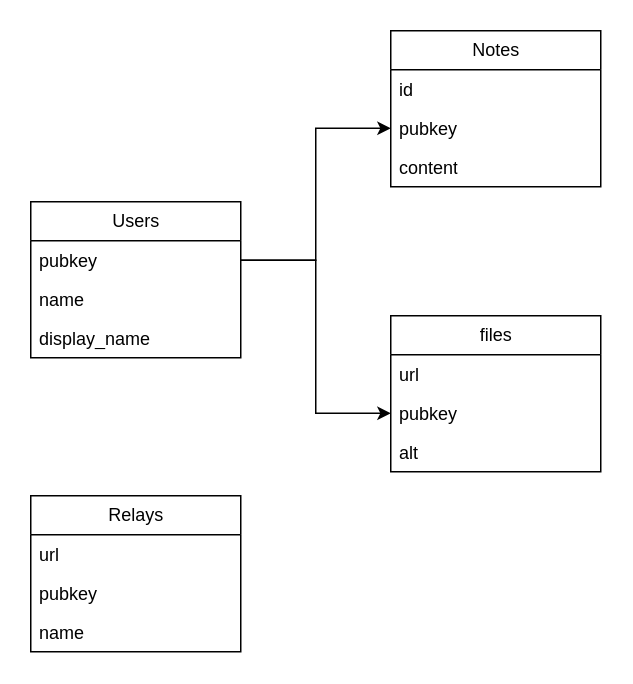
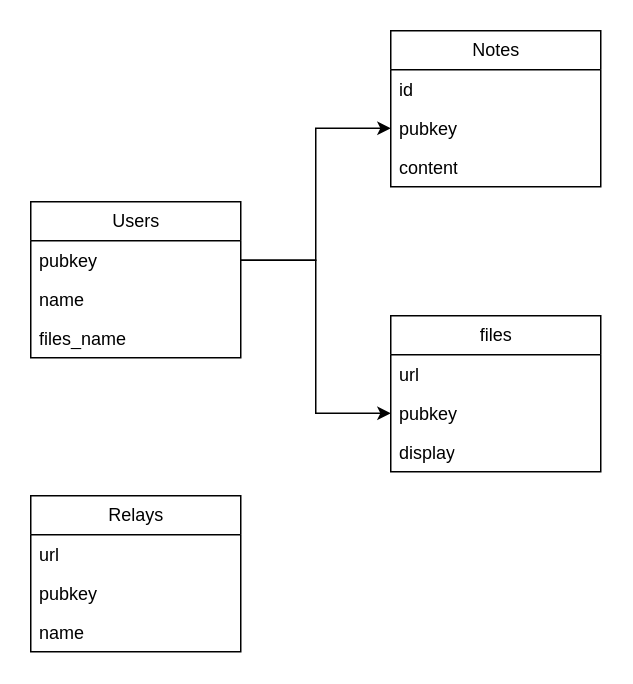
node "display_name": label "display_name" -> "files_name"
node "alt": label "alt" -> "display"
